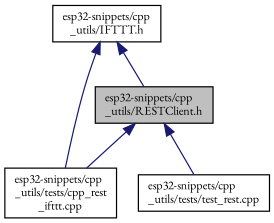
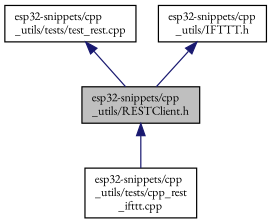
edge "esp32-snippets/cpp _utils/tests/cpp_rest _ifttt.cpp" -> "esp32-snippets/cpp _utils/IFTTT.h": removed
edge "esp32-snippets/cpp _utils/tests/test_rest.cpp" -> "esp32-snippets/cpp _utils/RESTClient.h": reversed
